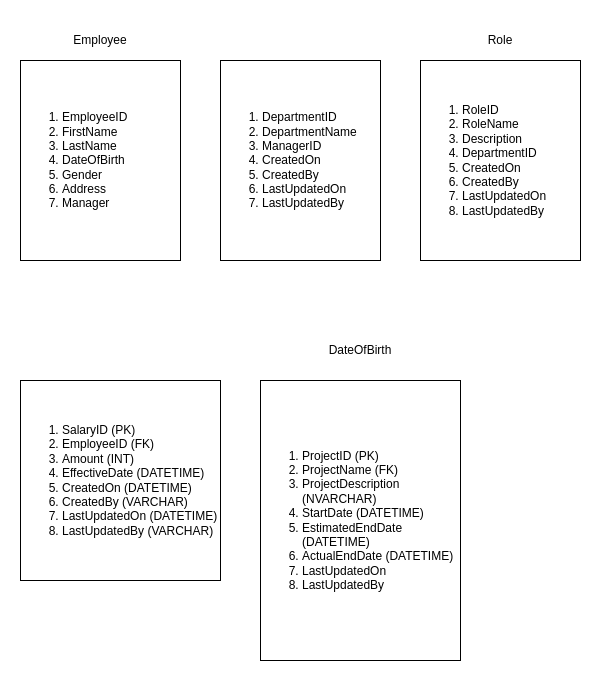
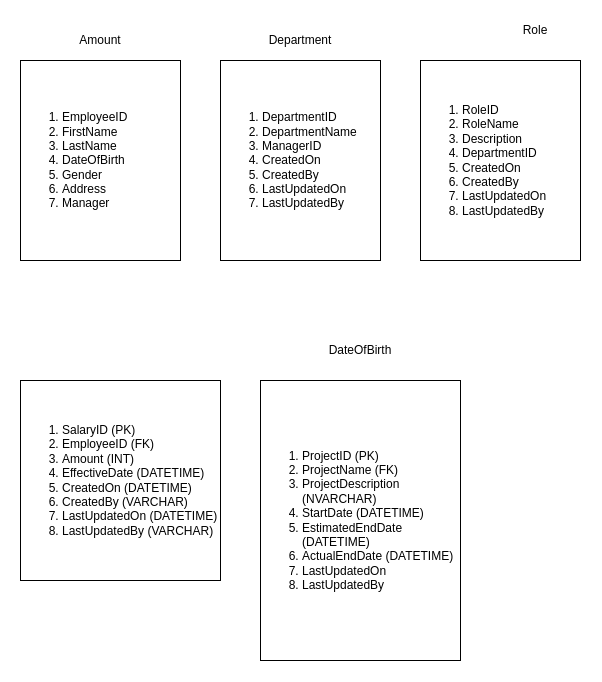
node "Employee": label "Employee" -> "Amount"
node "Department": added
node "Role": moved (501, 41) -> (536, 31)
